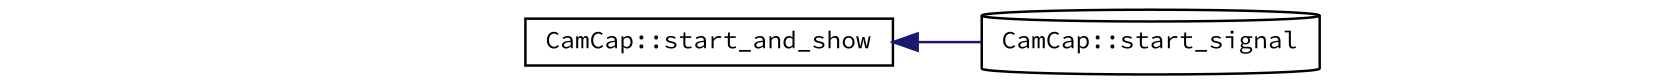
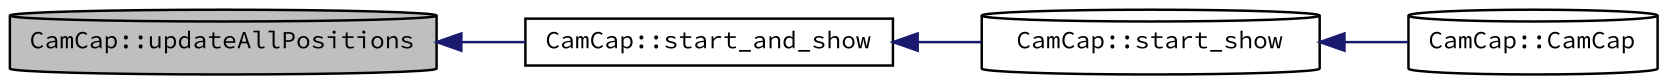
node "CamCap::updateAllPositions": added
node "CamCap::start_signal": label "CamCap::start_signal" -> "CamCap::start_show"
node "CamCap::CamCap": added
